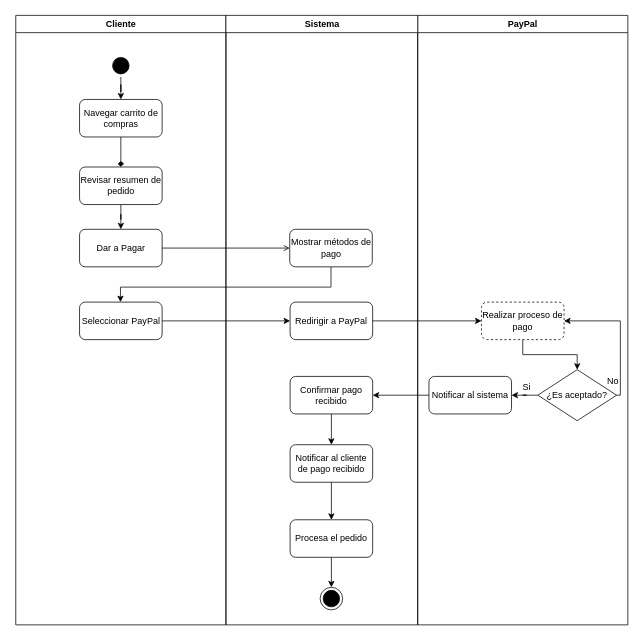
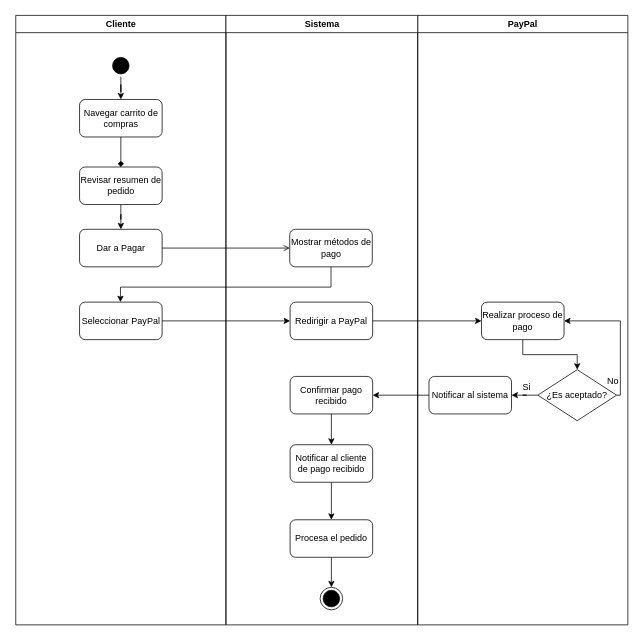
node "Realizar proceso de pago": style dashed -> solid
